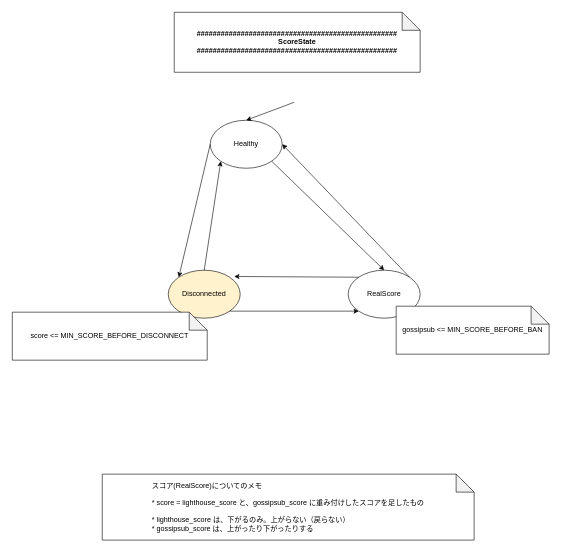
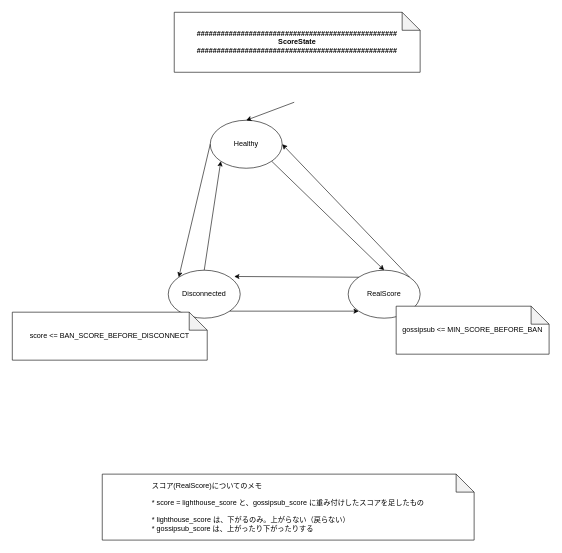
node "Disconnected": fillcolor #fff2cc -> #ffffff
node "score <= MIN_SCORE_BEFORE_DISCONNECT": label "score <= MIN_SCORE_BEFORE_DISCONNECT" -> "score <= BAN_SCORE_BEFORE_DISCONNECT"
